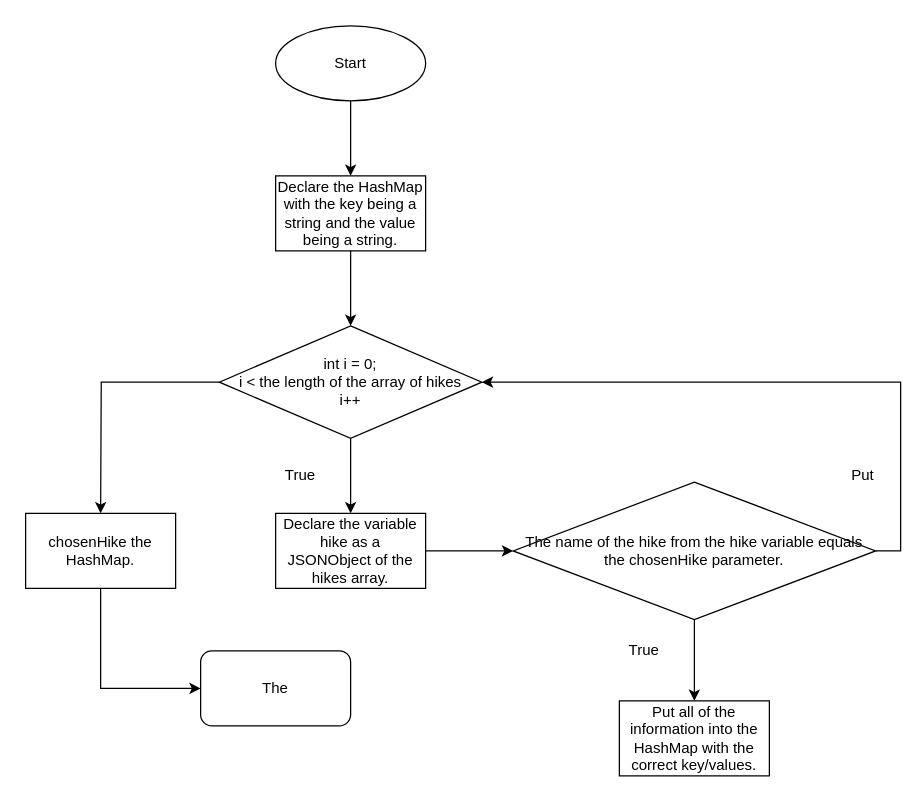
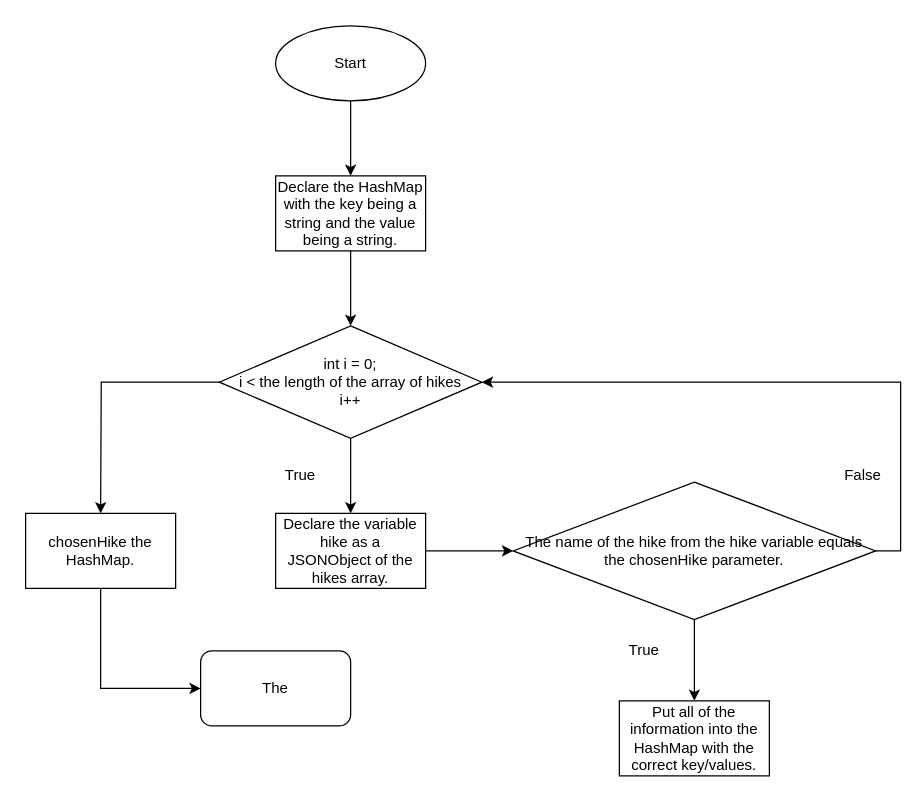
node "Put": label "Put" -> "False"
